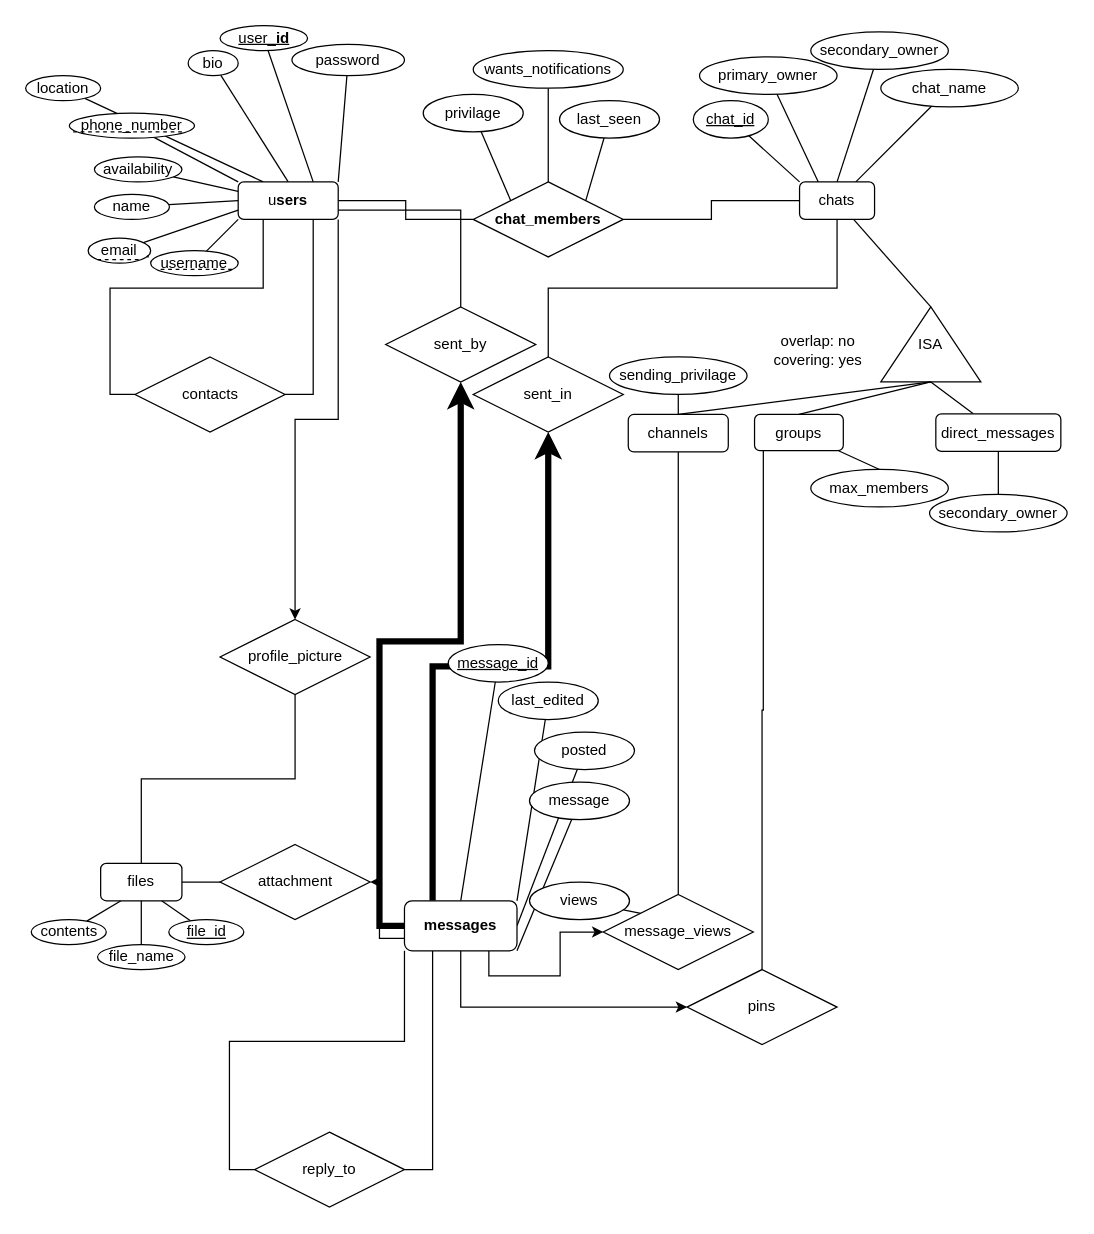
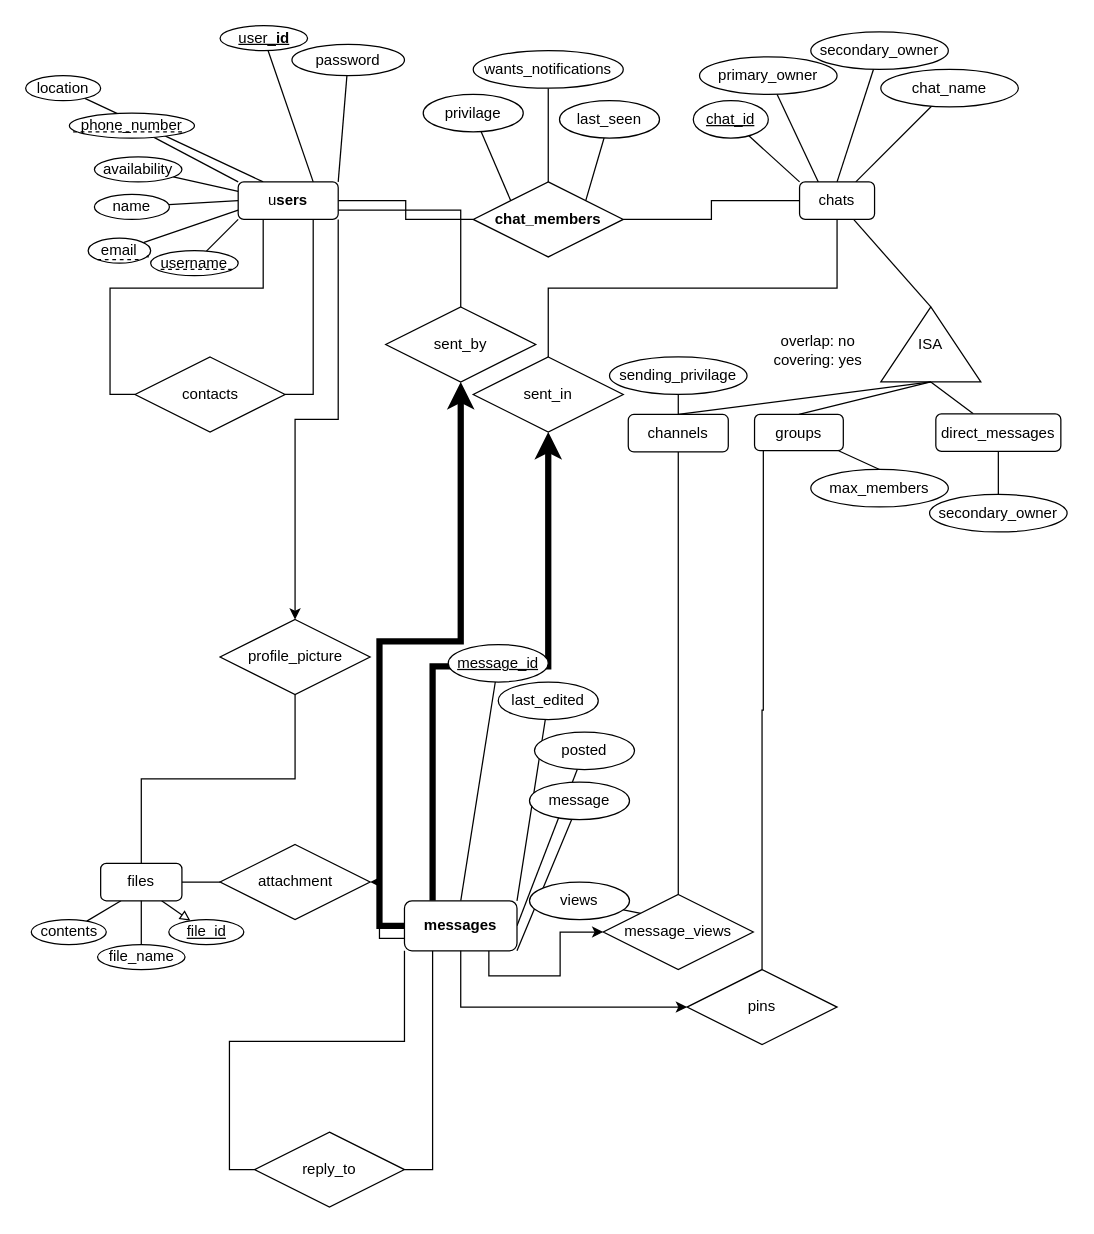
node "bio": removed
edge "bio" -- "users": removed
edge "files" -- "file_id": arrowhead none -> block
